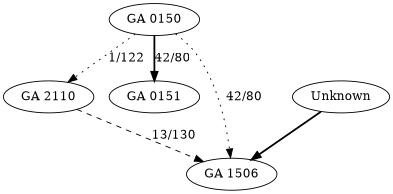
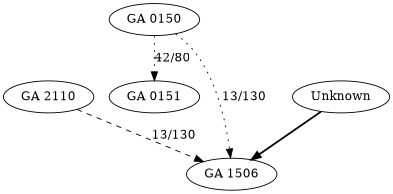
edge "GA 0150" -> "GA 0151": style bold -> dotted
edge "GA 0150" -> "GA 2110": removed, label "1/122"
edge "GA 0150" -> "GA 1506": label "42/80" -> "13/130"
